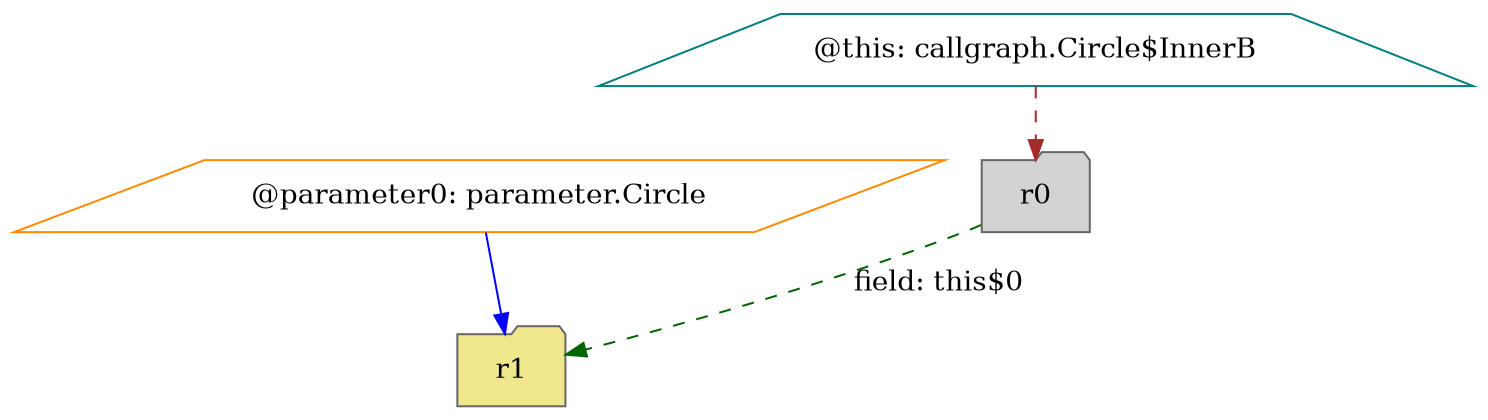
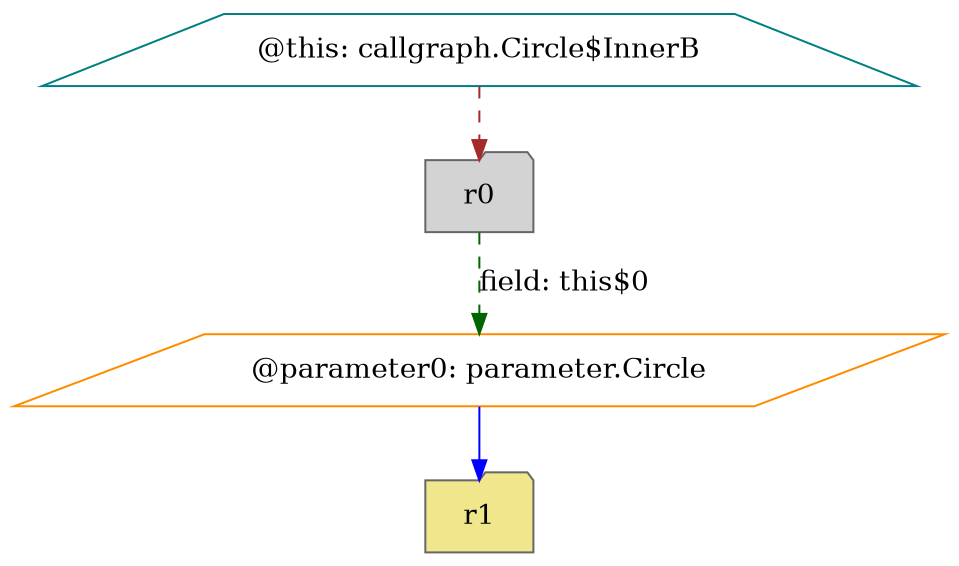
edge "r0" -> "r1": now "r0" -> "@parameter0: parameter.Circle"
